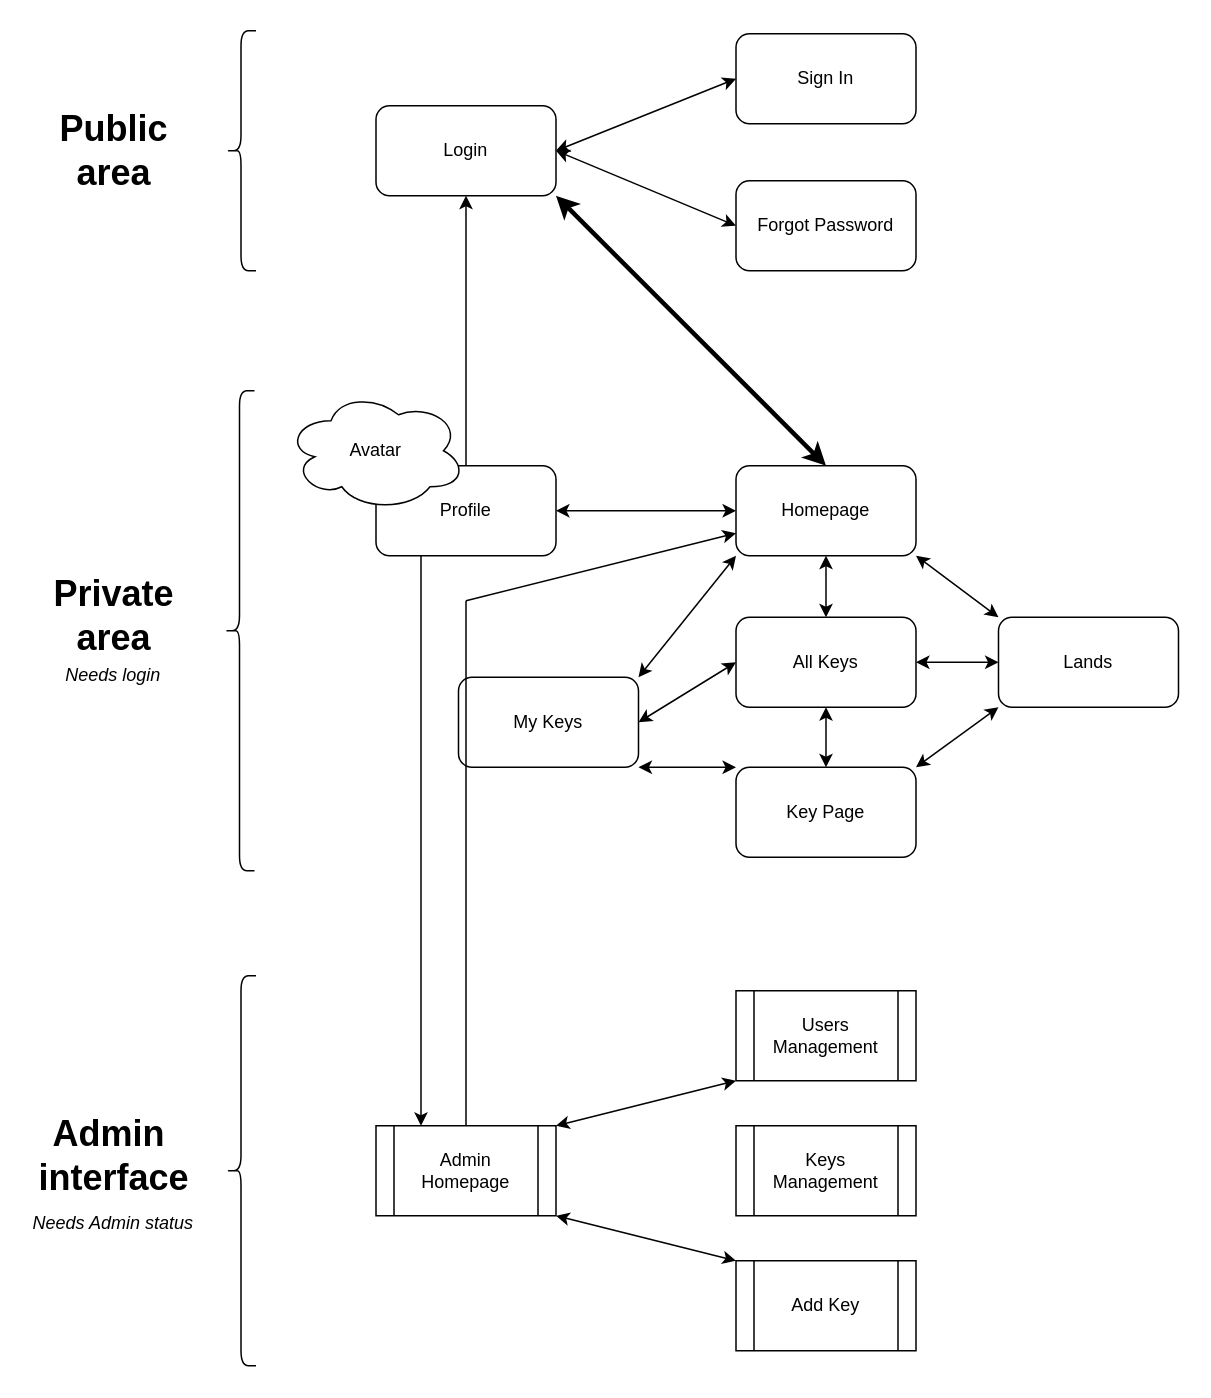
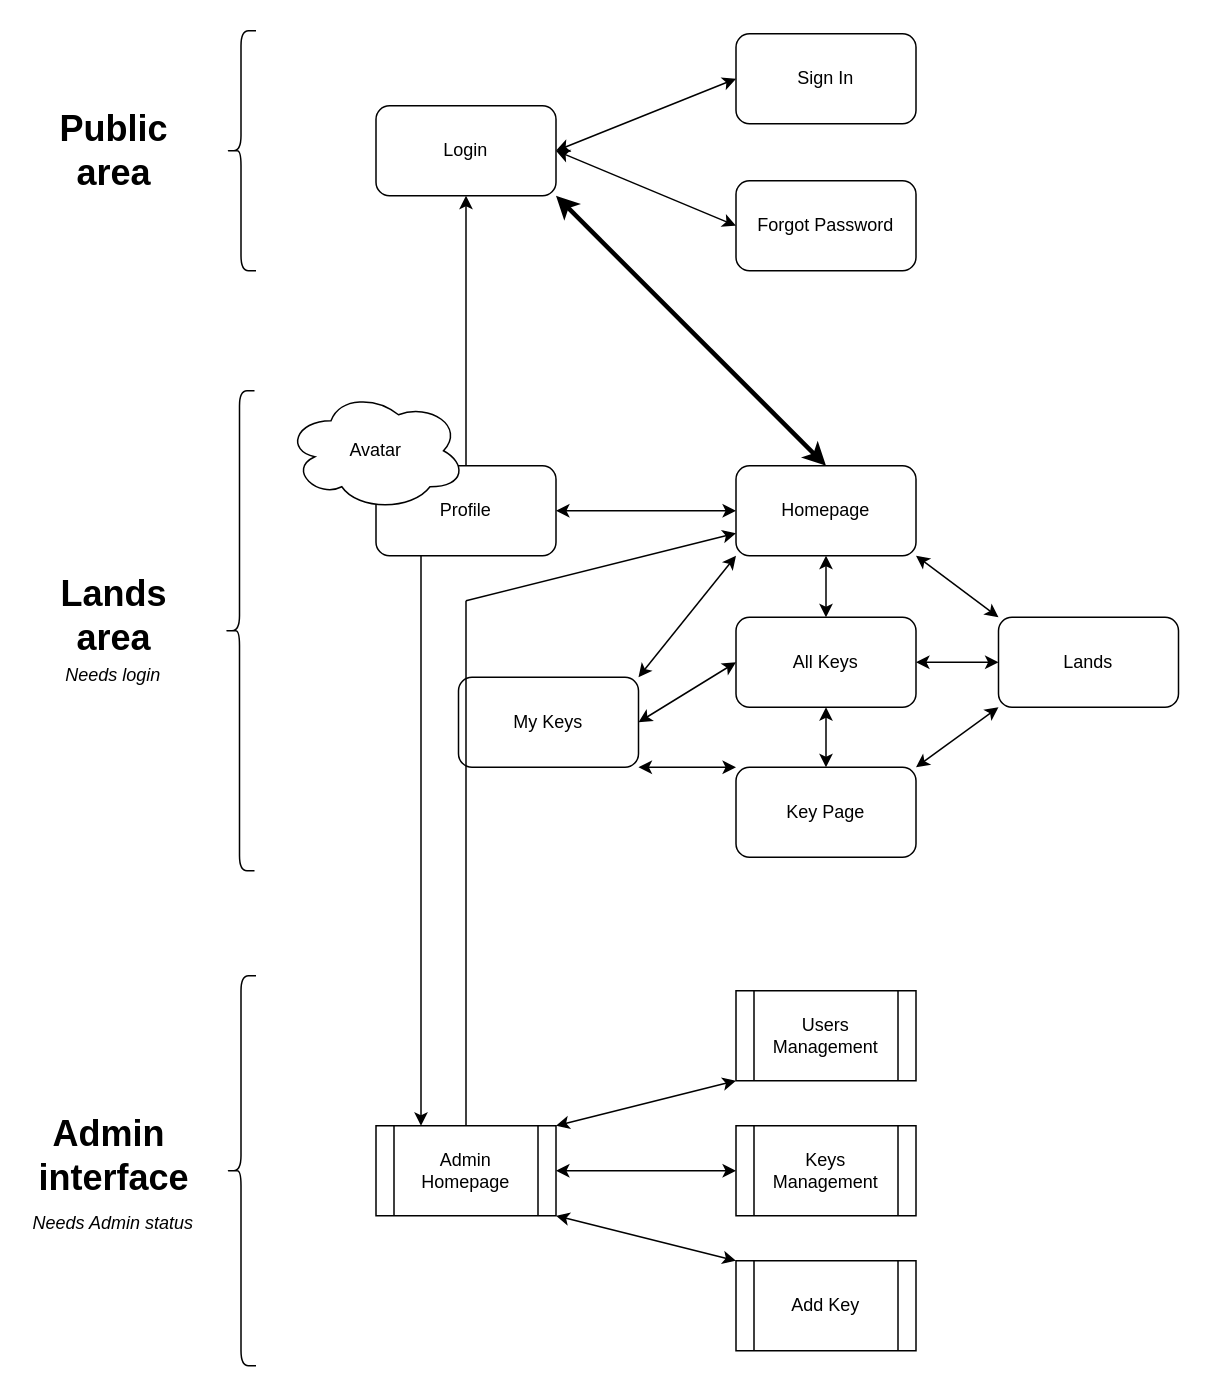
node "Private area": label "Private area" -> "Lands area"
edge "Admin Homepage" -- "Keys Management": added
